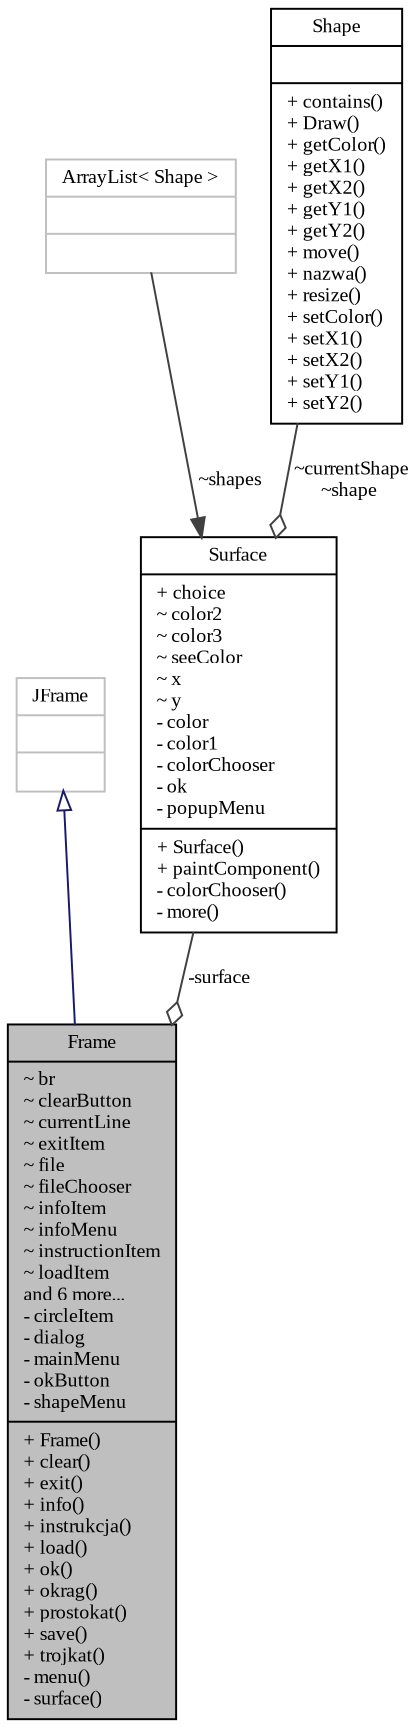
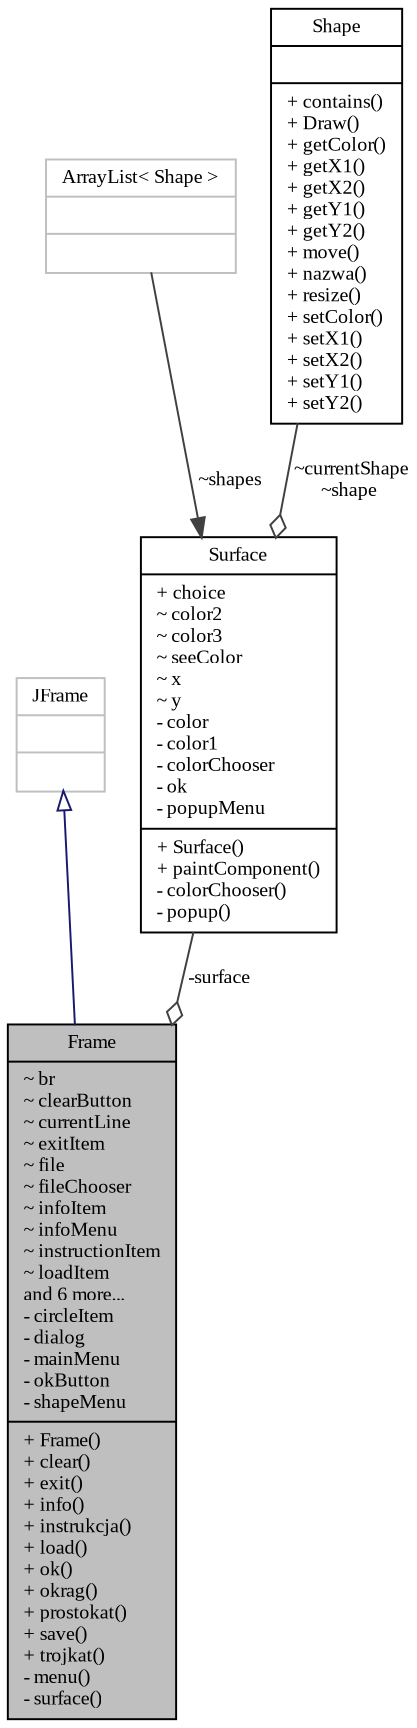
node "Surface": text "- more()" -> "- popup()"
